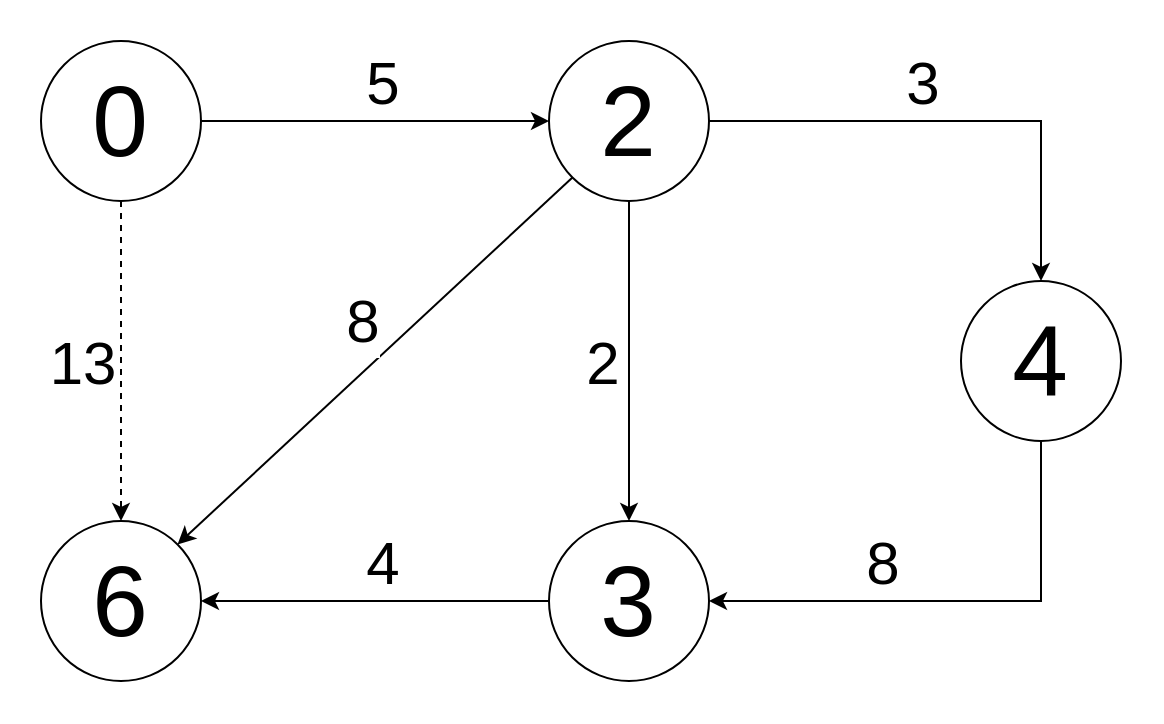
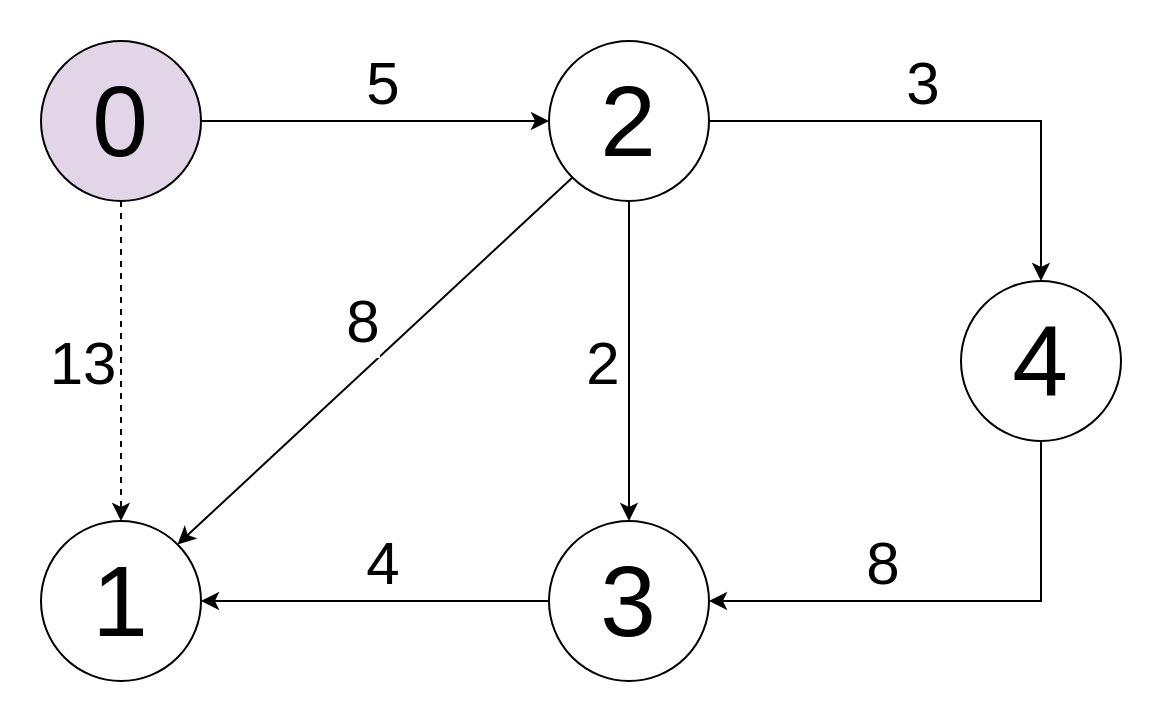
node "0": fillcolor #ffffff -> #e1d5e7
node "6": label "6" -> "1"
